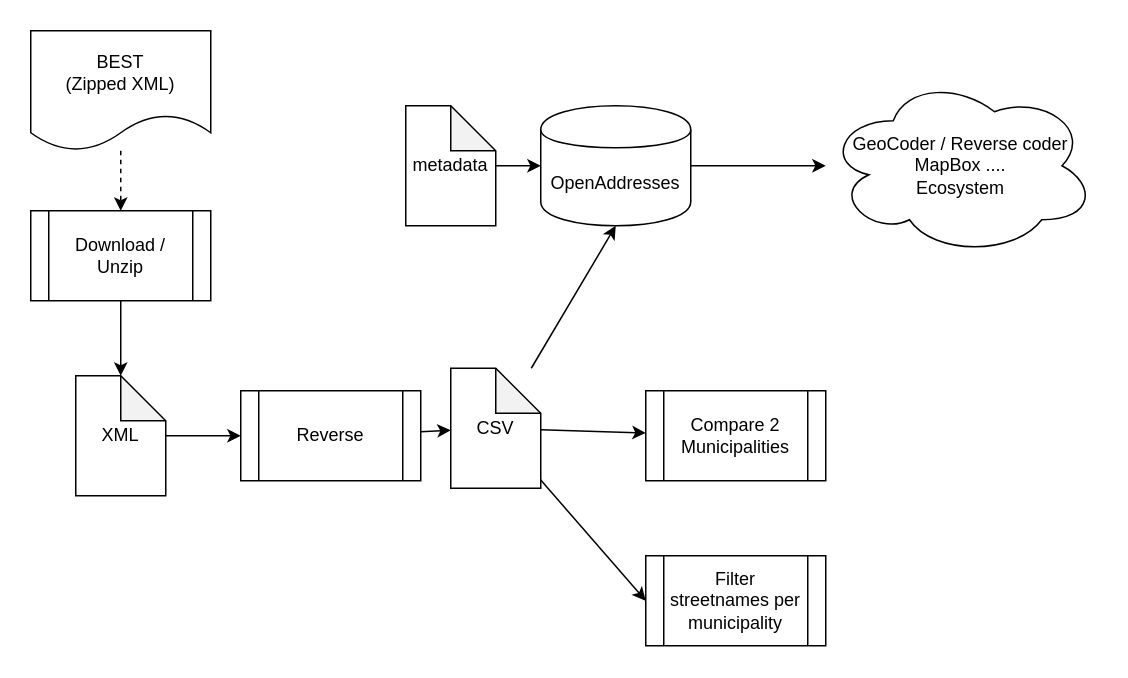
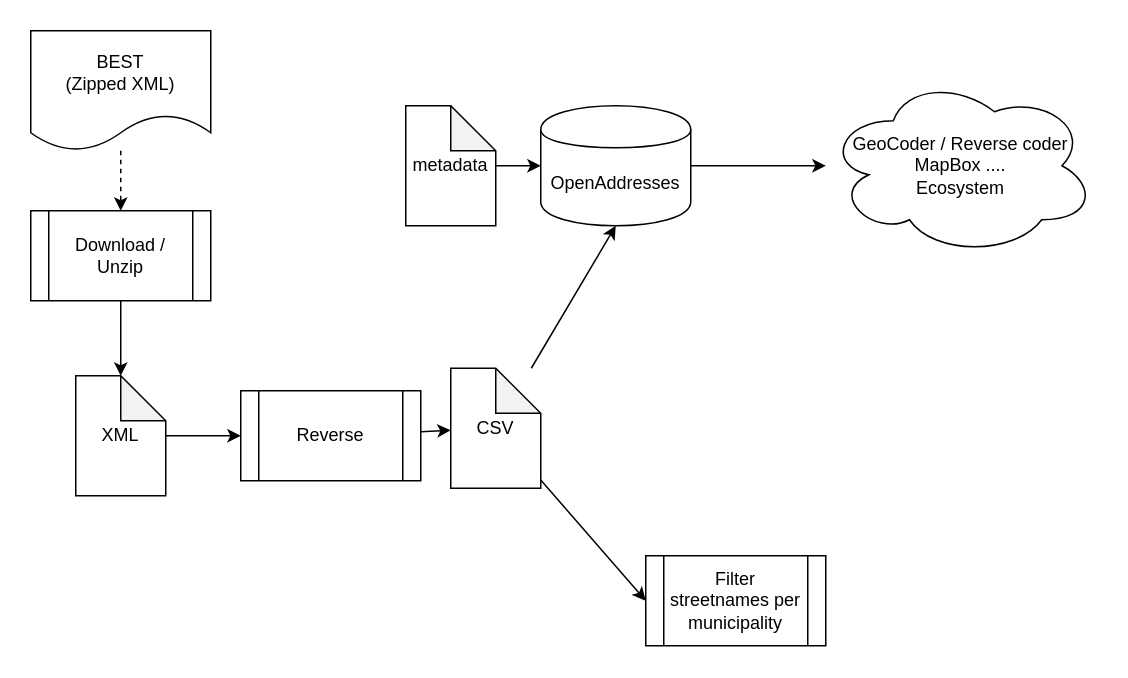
edge "CSV" -> "Compare 2 Municipalities": removed
node "Compare 2 Municipalities": removed
